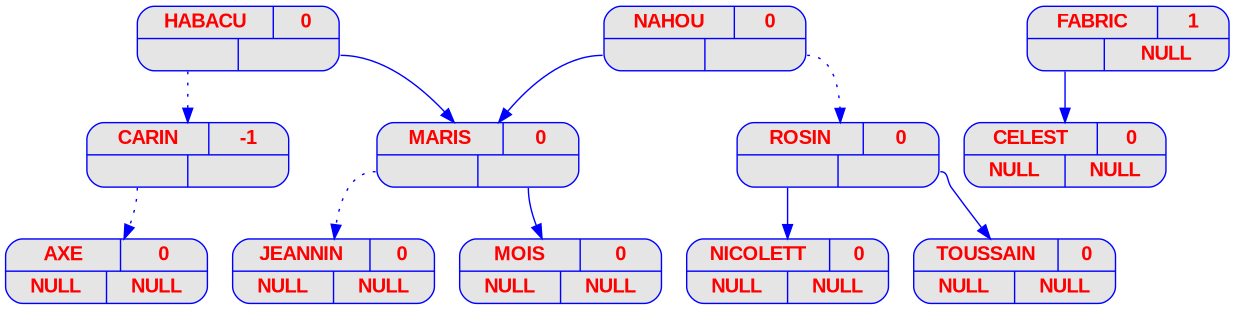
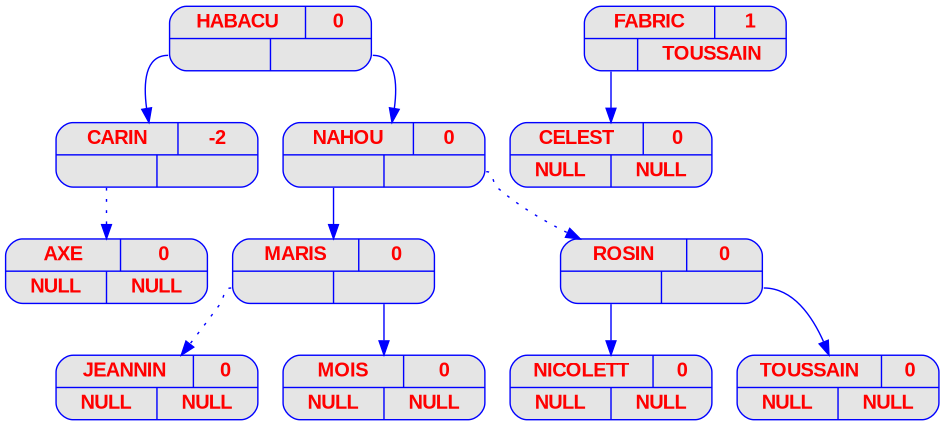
node "FABRIC": text "NULL" -> "TOUSSAIN"
edge "HABACU" -> "MARIS": now "HABACU" -> "NAHOU"
edge "HABACU" -> "CARIN": style dotted -> solid
node "CARIN": text "-1" -> "-2"
